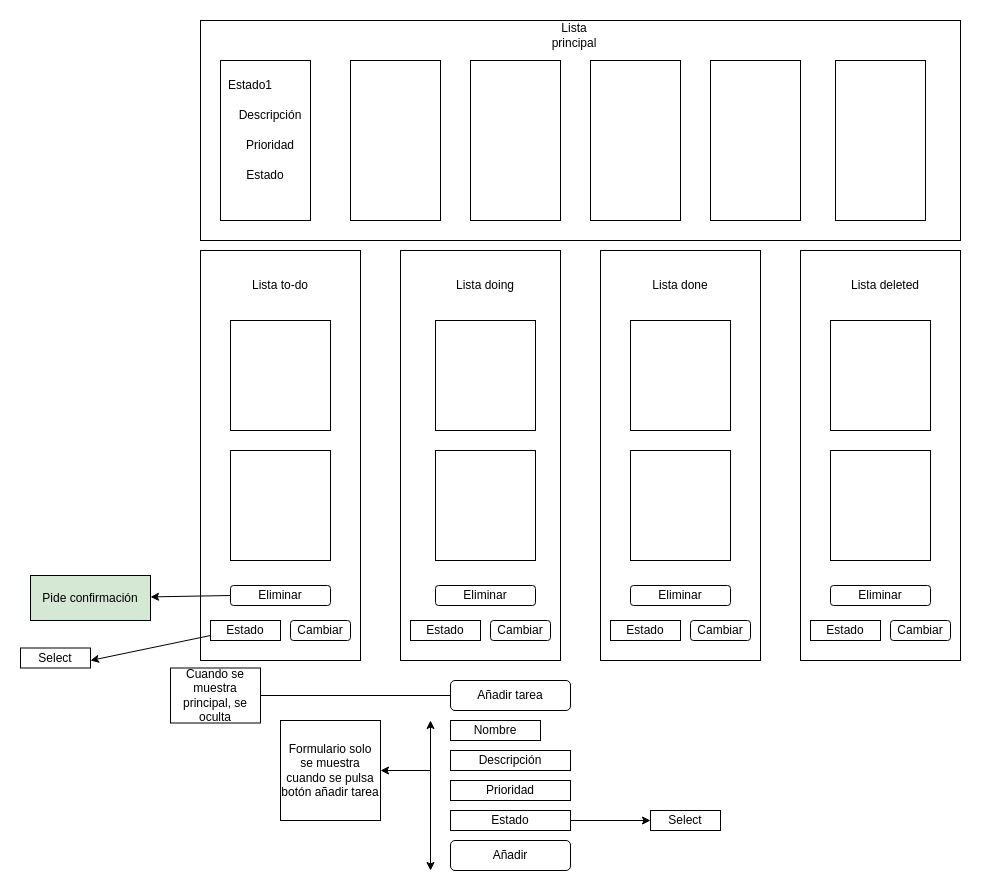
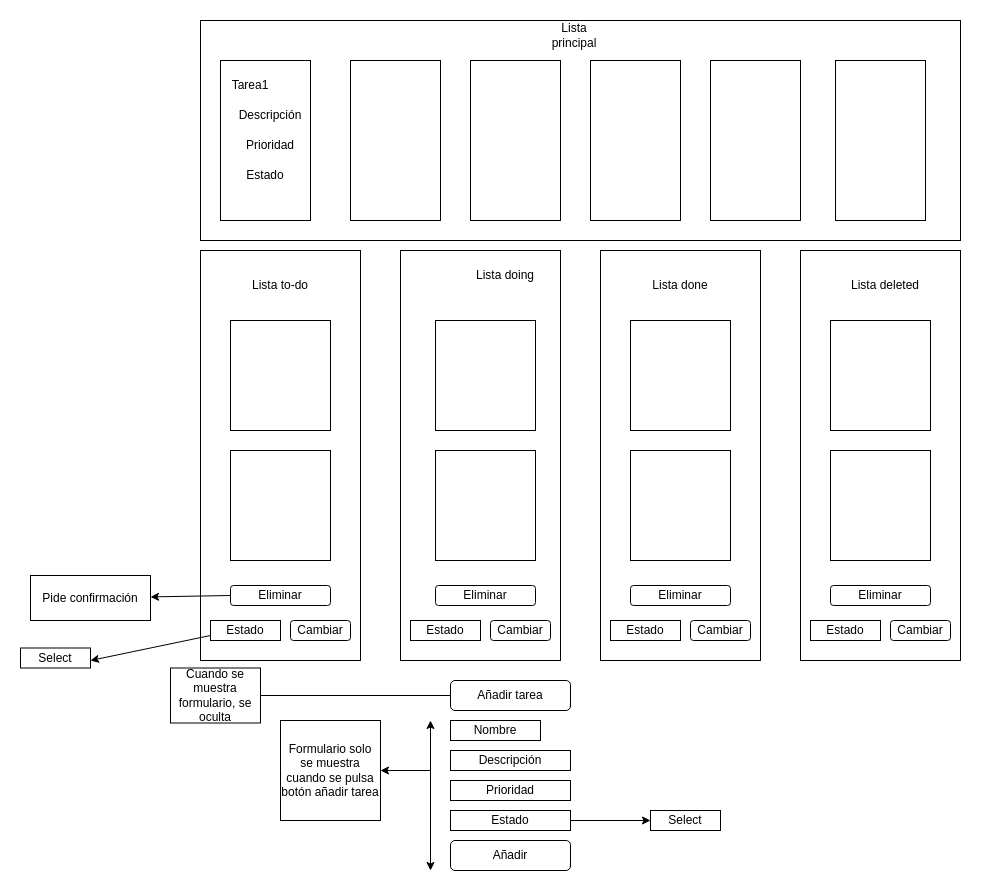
node "Estado1": label "Estado1" -> "Tarea1"
node "Lista doing": moved (486, 286) -> (506, 276)
node "Pide confirmación": fillcolor #d5e8d4 -> #ffffff
node "Cuando se muestra principal, se oculta": label "Cuando se muestra principal, se oculta" -> "Cuando se muestra formulario, se oculta"
